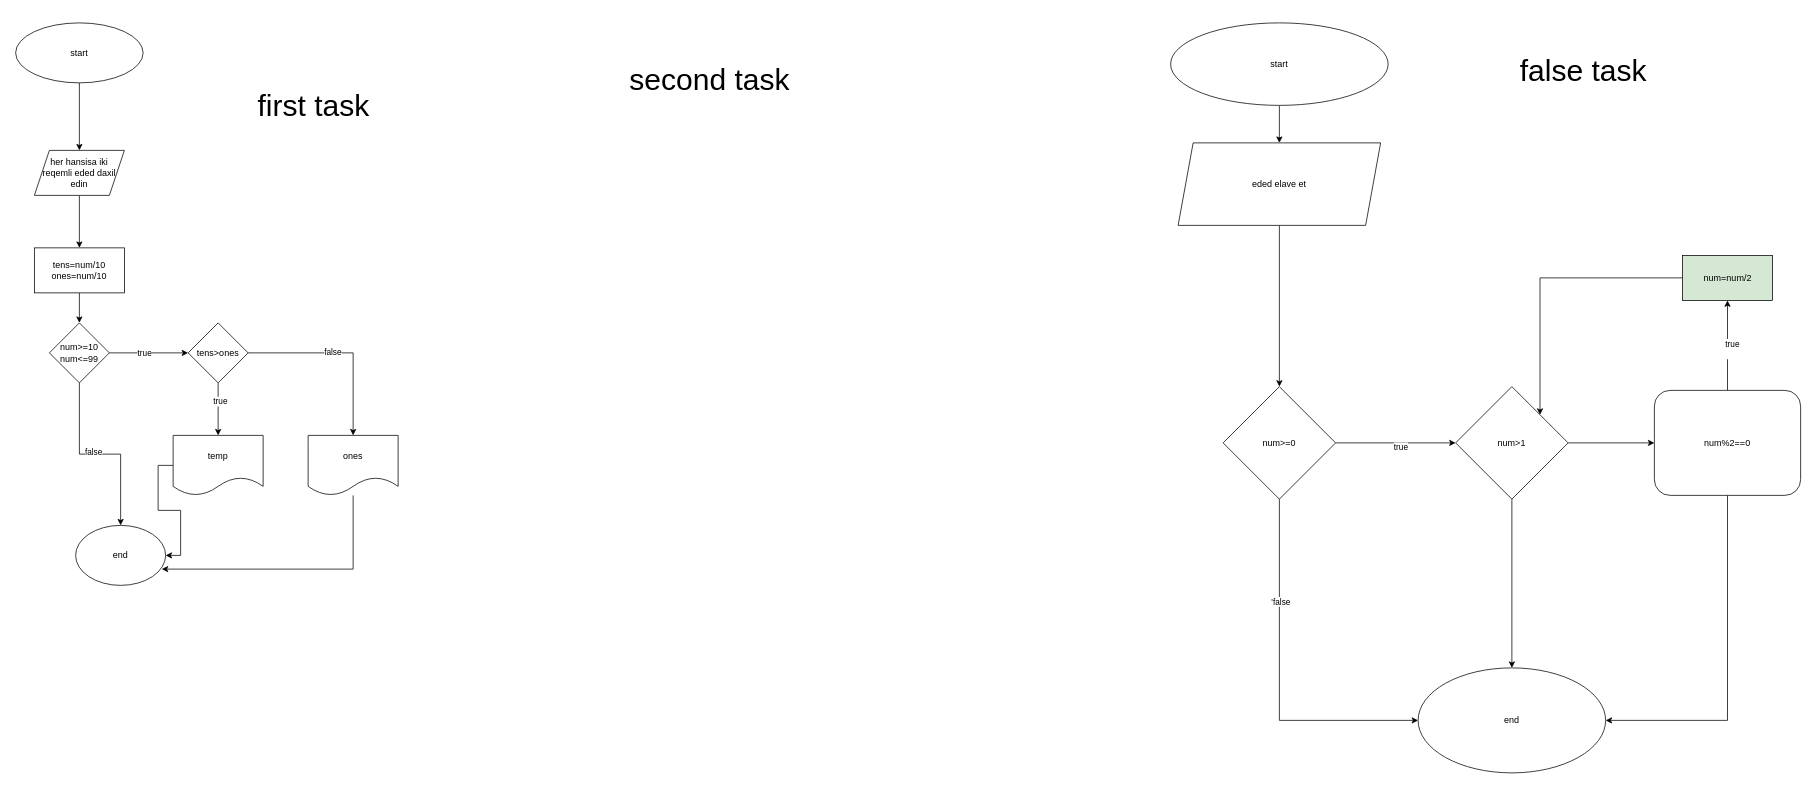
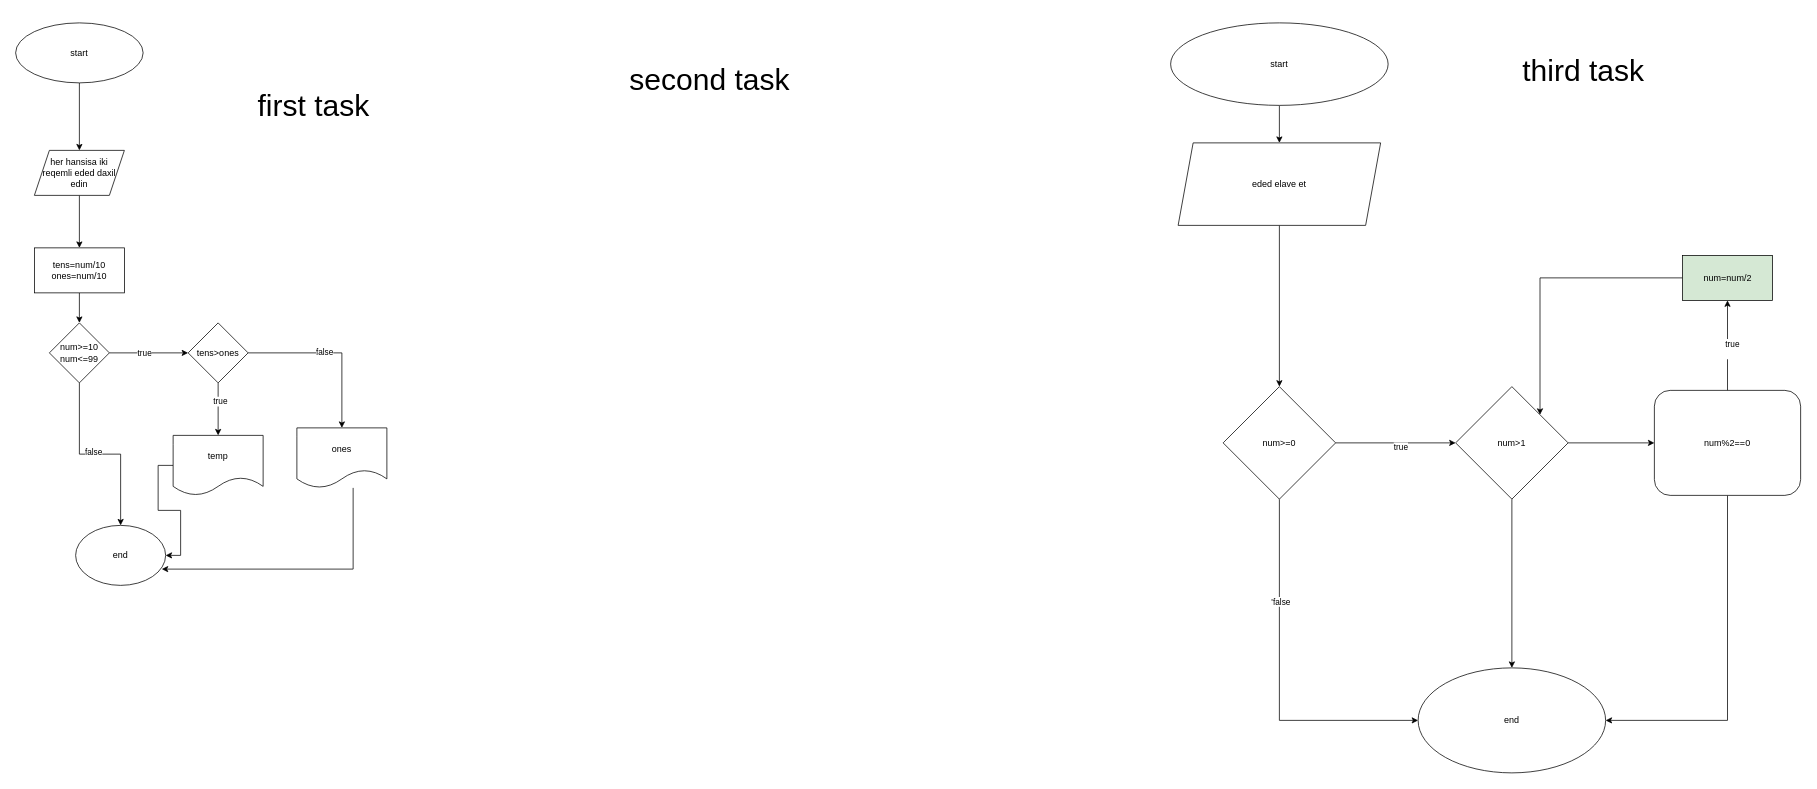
node "false task": label "false task" -> "third task"
node "ones": moved (353, 465) -> (342, 458)
